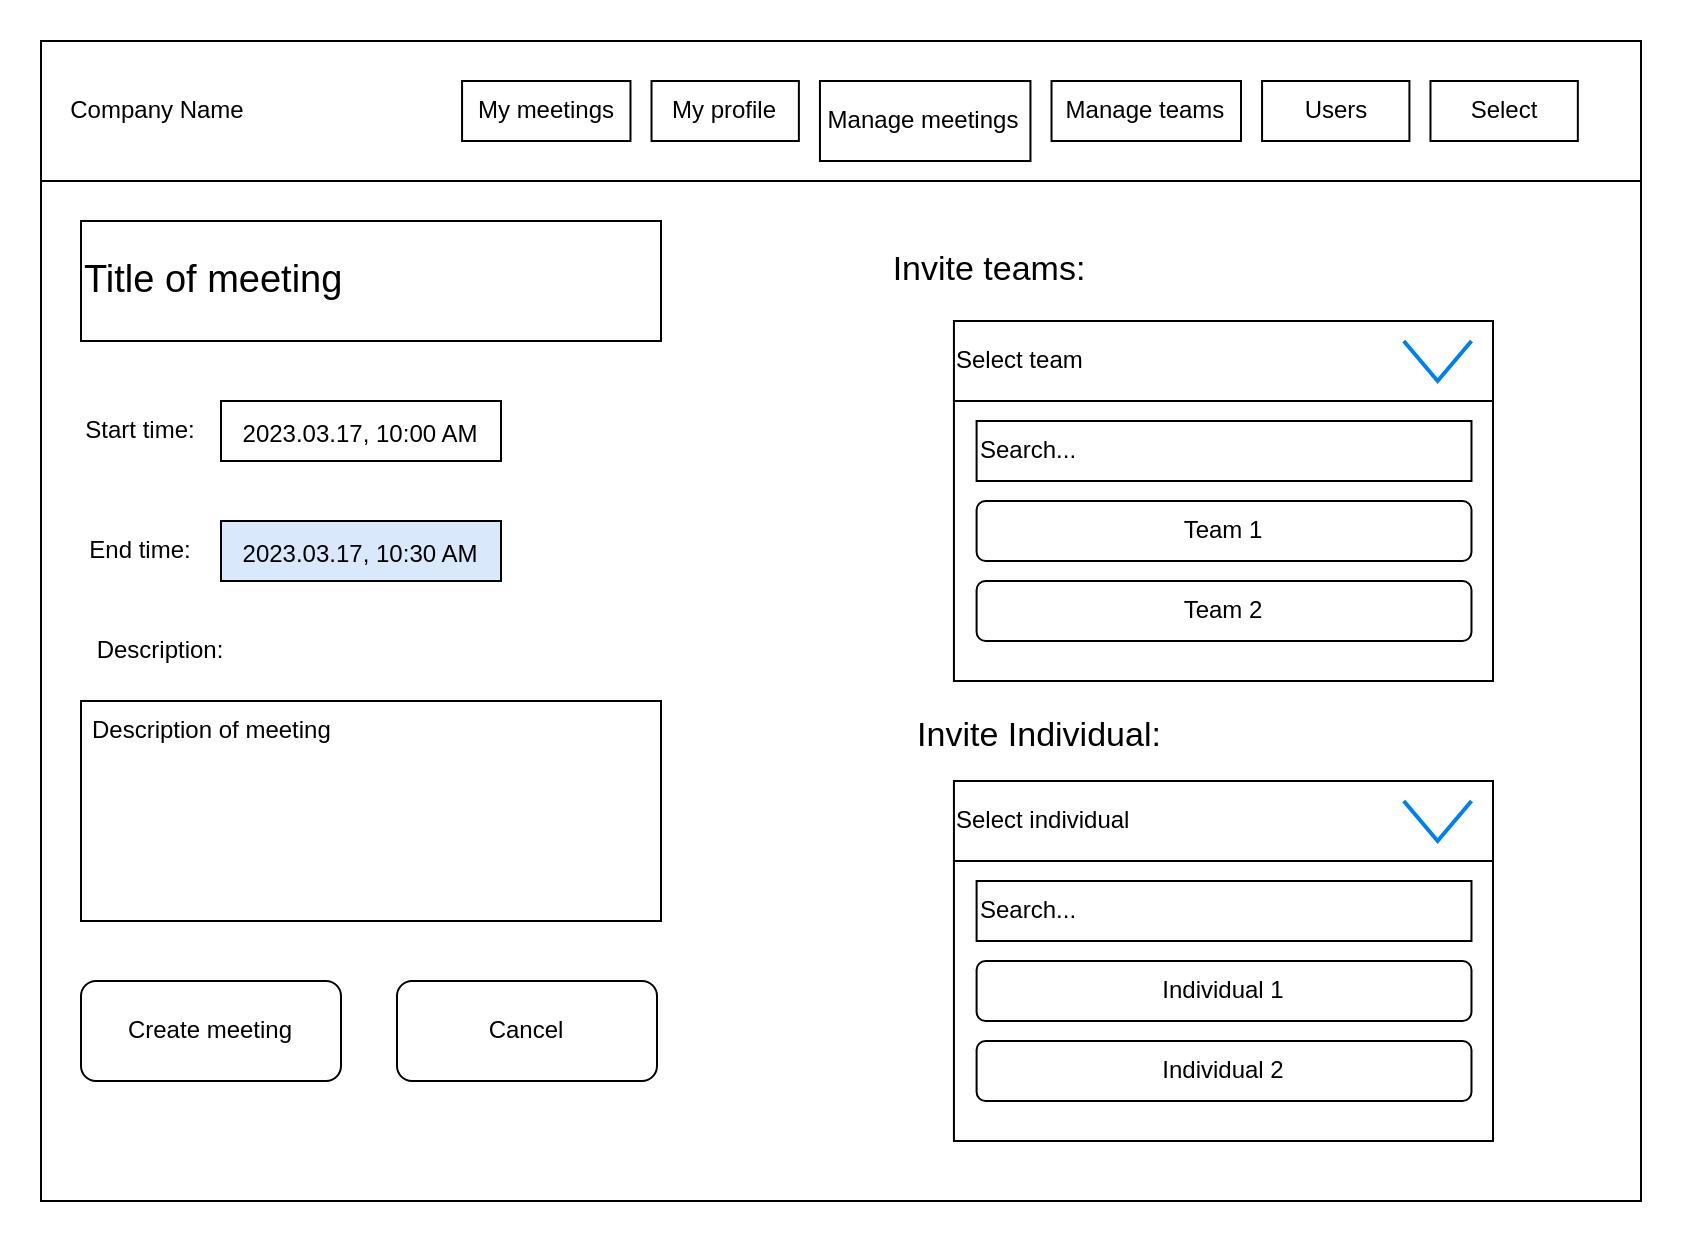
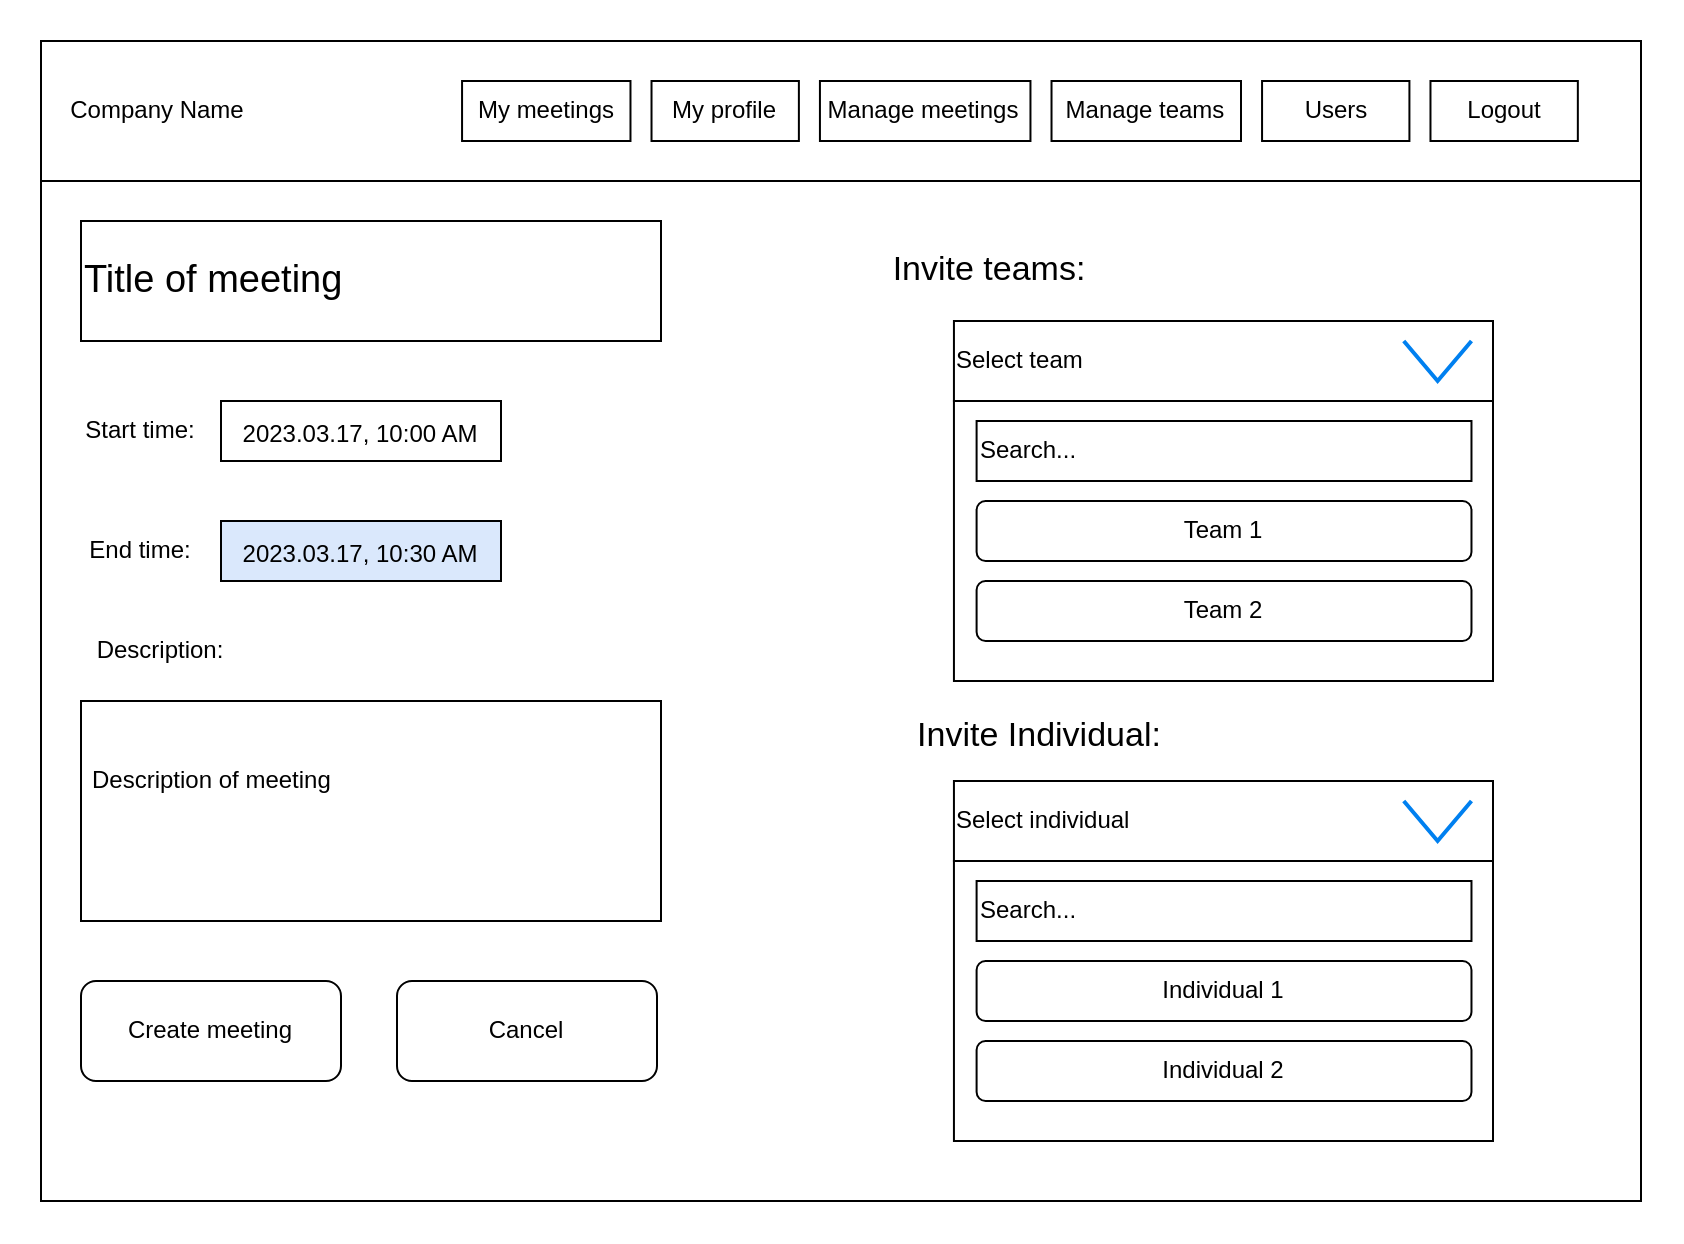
node "Select": label "Select" -> "Logout"
node "Manage meetings": size 211x80 -> 211x60
node "Description of meeting": moved (249, 731) -> (249, 781)
